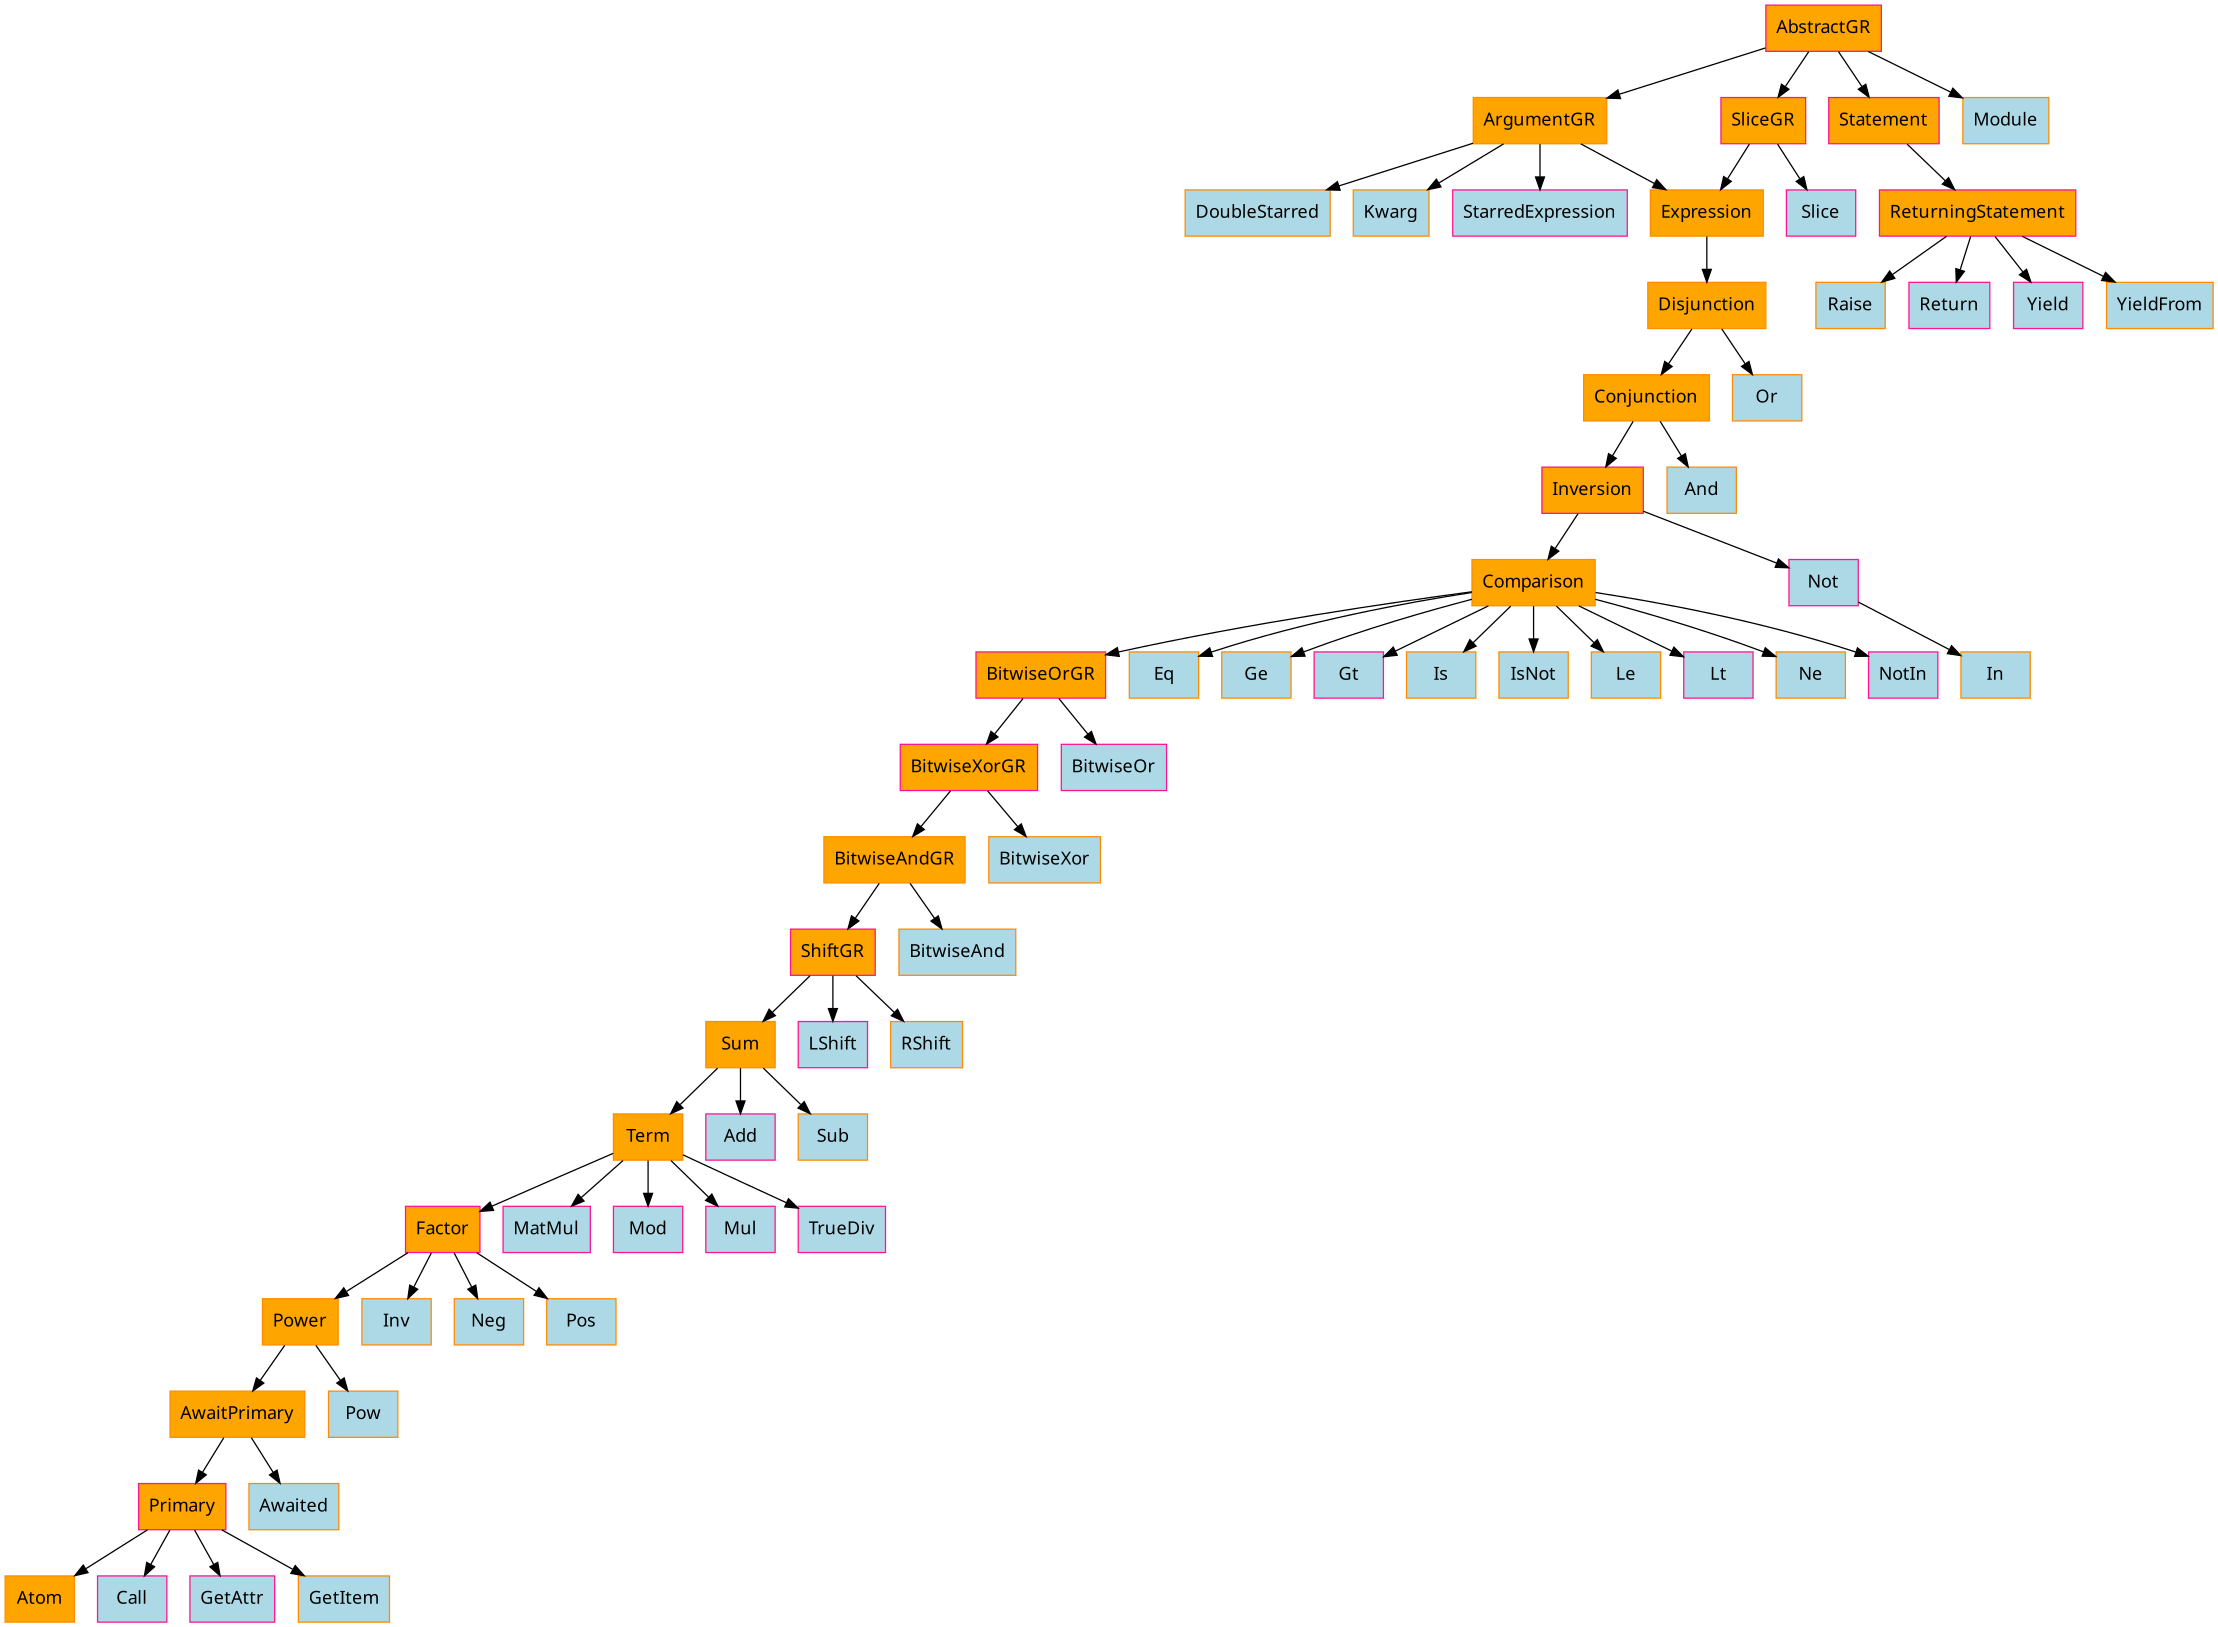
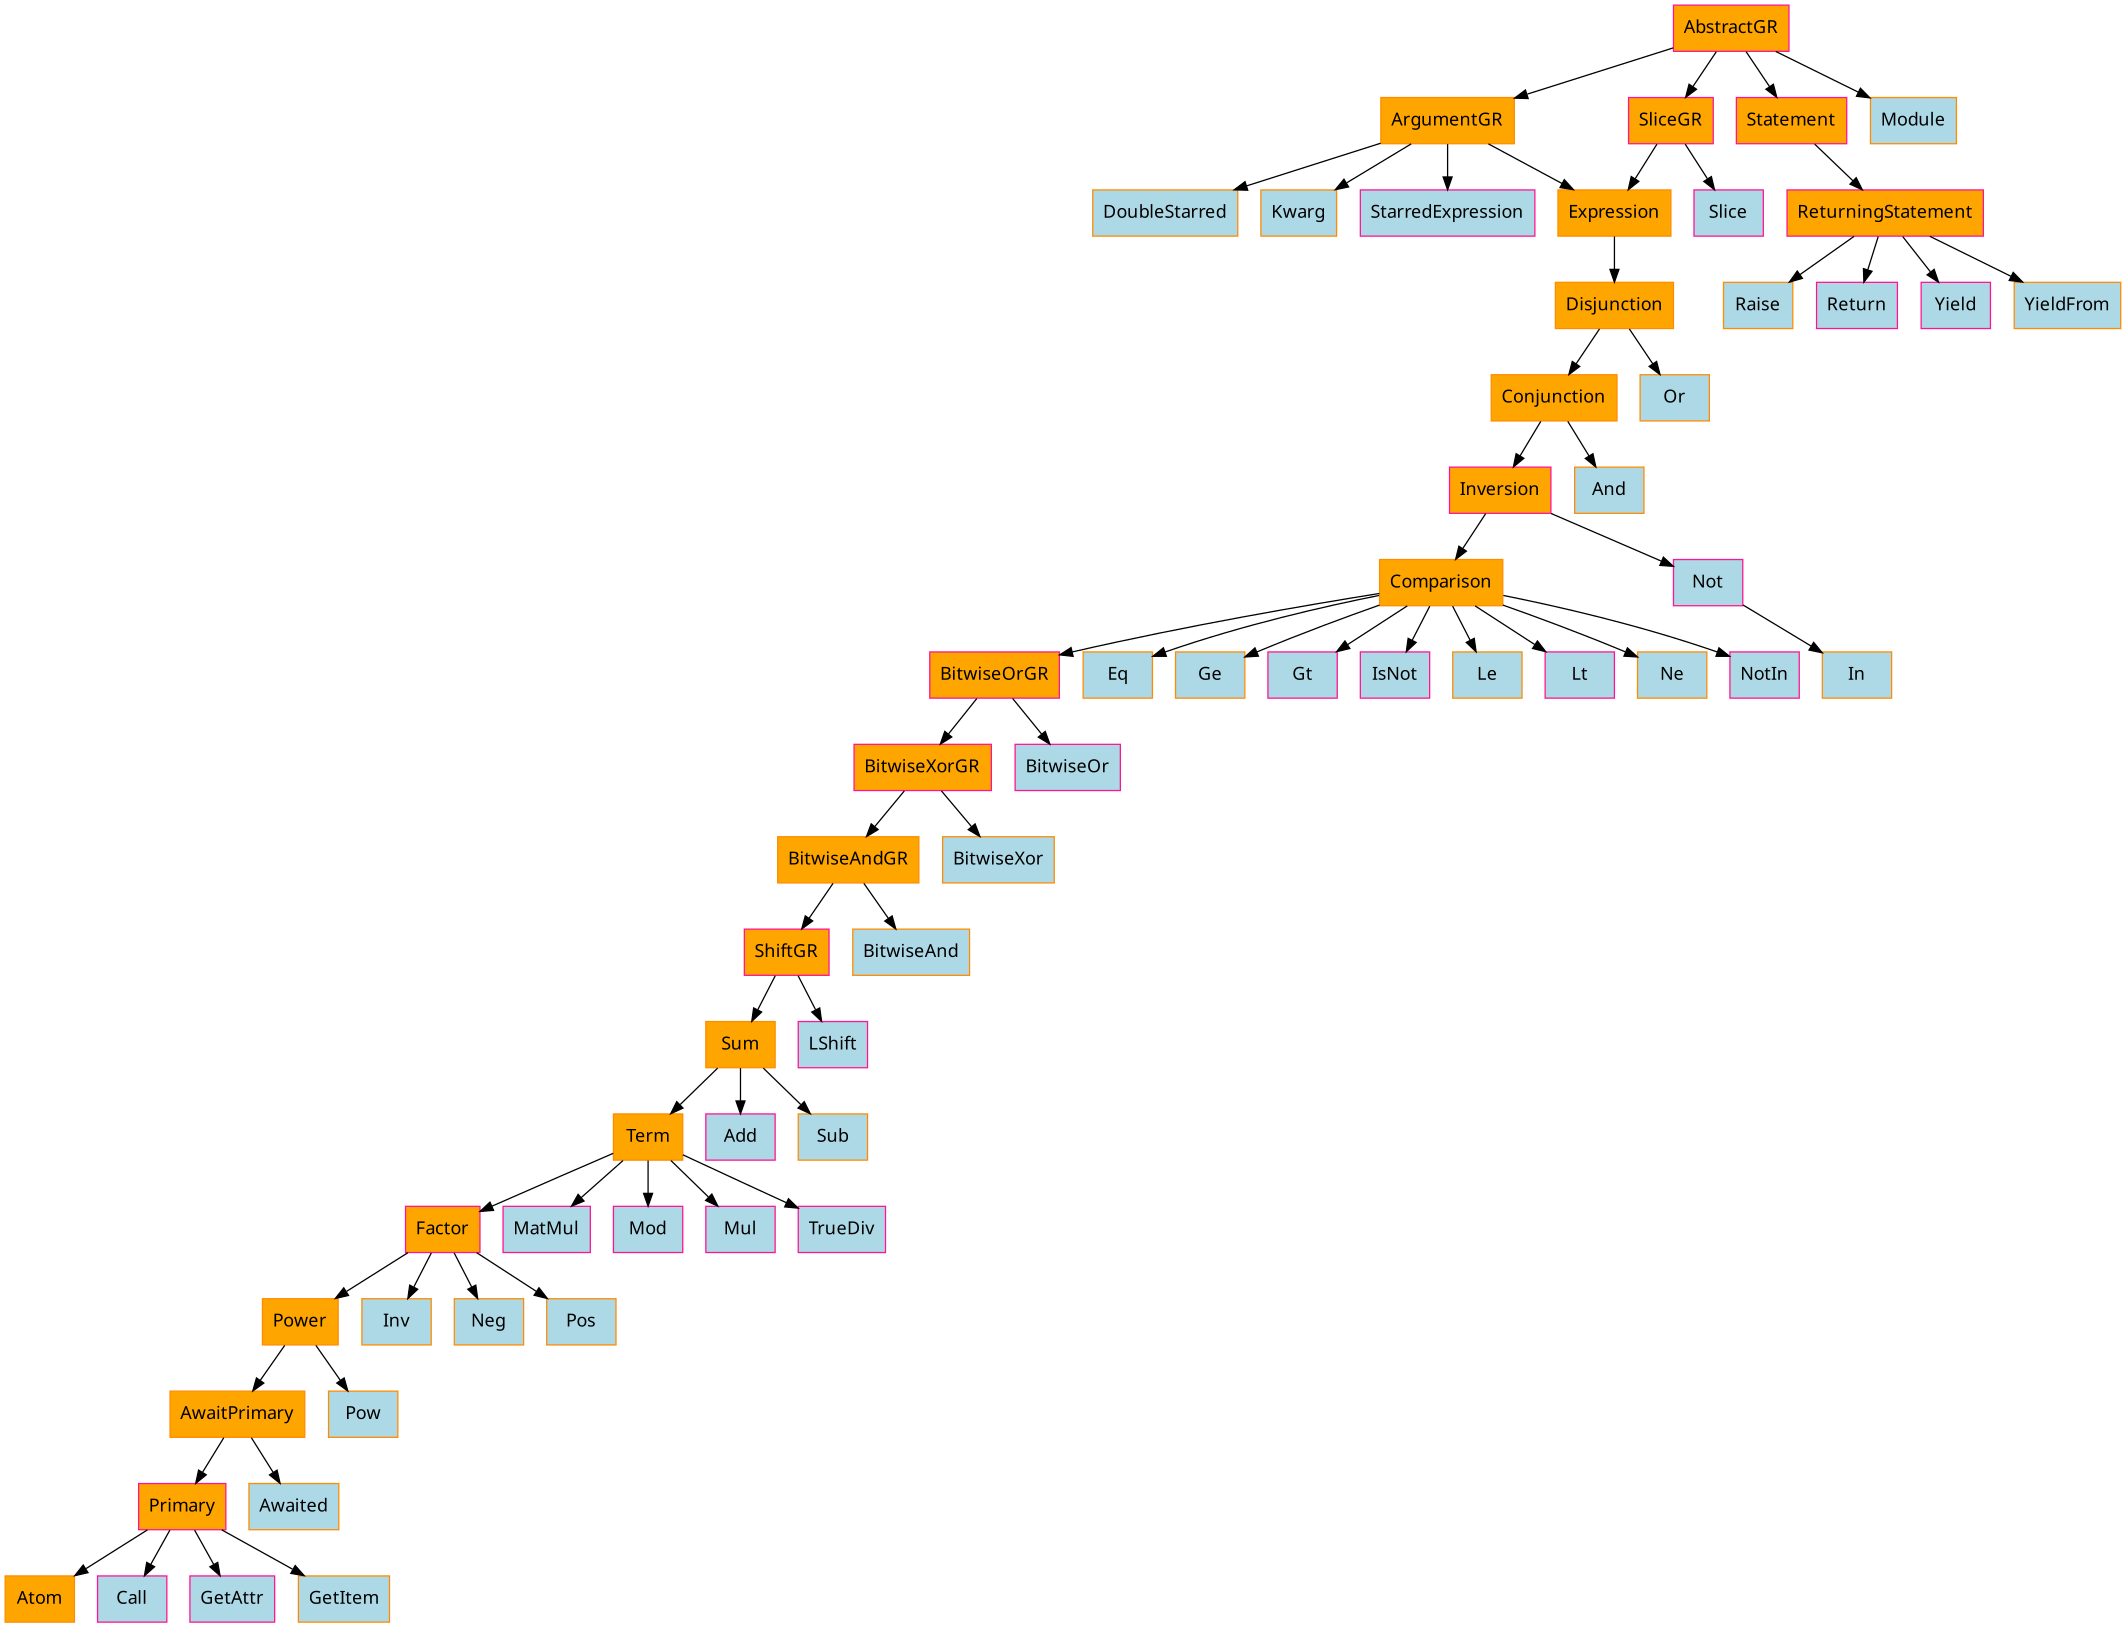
node "Is": removed
node "IsNot": color darkorange -> deeppink
node "RShift": removed
